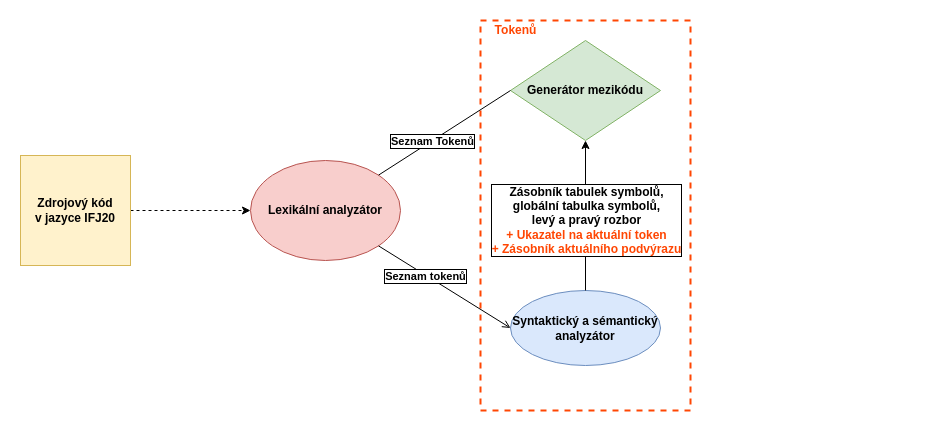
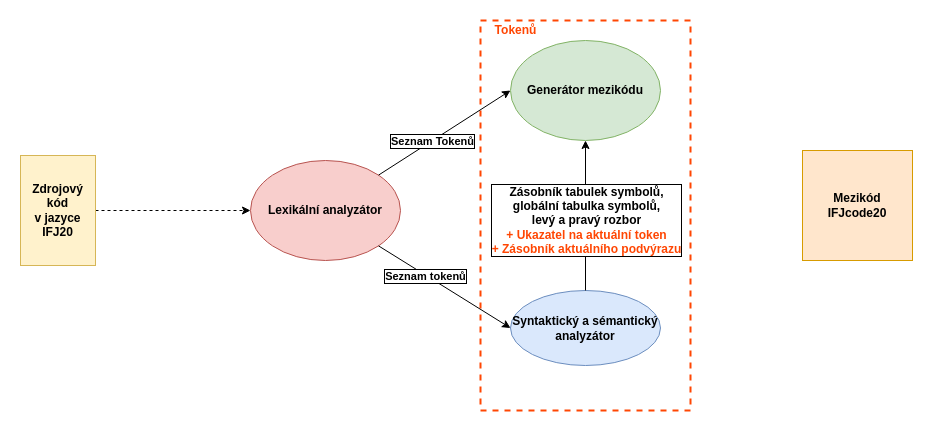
node "Generátor mezikódu": shape diamond -> ellipse
edge "Generátor mezikódu" -- "Lexikální analyzátor": arrowhead none -> classic
node "Mezikód IFJcode20": added
node "Zdrojový kód v jazyce IFJ20": size 110x110 -> 75x110
edge "Lexikální analyzátor" -> "Syntaktický a sémantický analyzátor": arrowhead open -> classic
